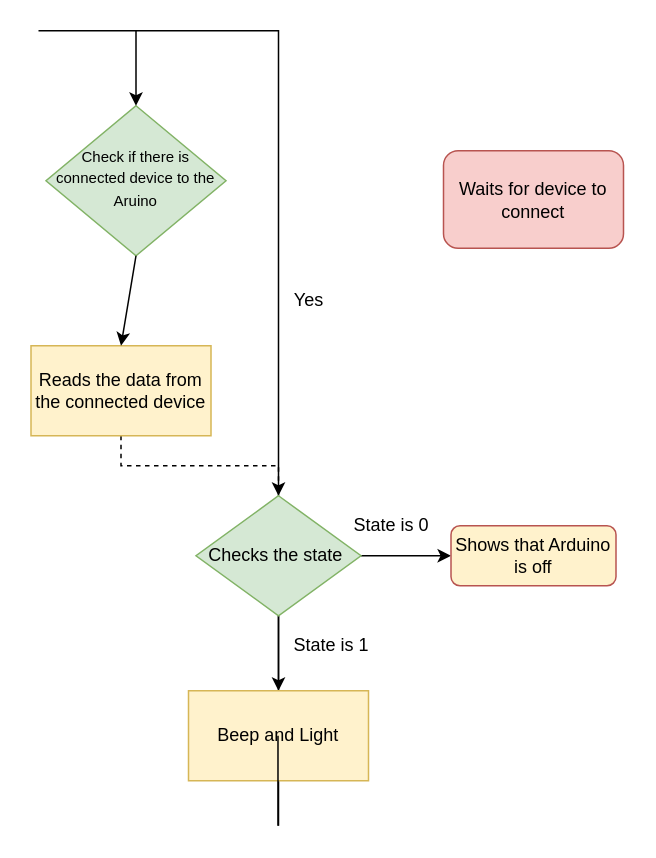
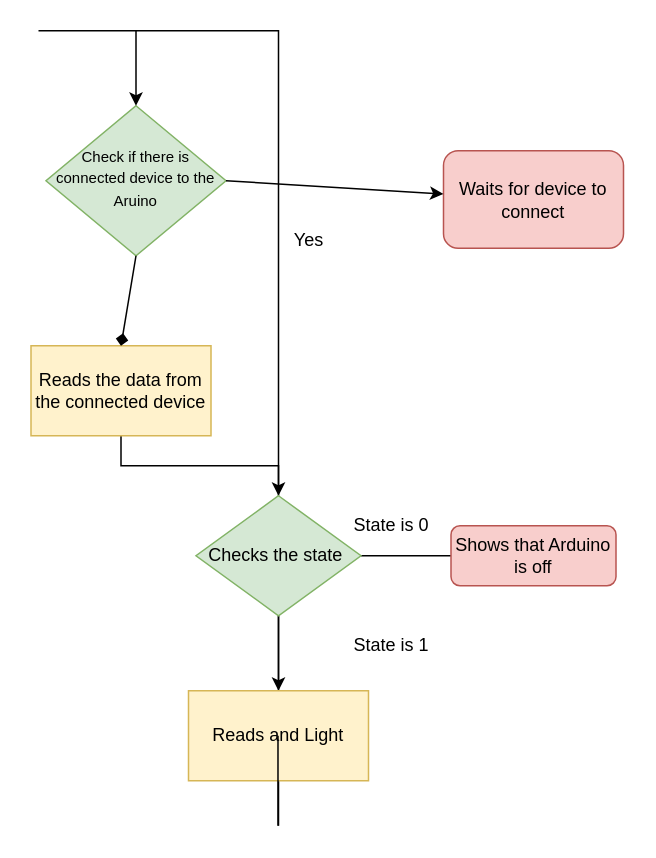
edge "Check if there is connected device to the Aruino" -> "Waits for device to connect": added
node "Yes": moved (308, 301) -> (308, 241)
edge "Check if there is connected device to the Aruino" -> "Reads the data from the connected device": arrowhead classic -> diamond
edge "Reads the data from the connected device" -> "Checks the state": style dashed -> solid
edge "Checks the state" -> "Shows that Arduino is off": arrowhead classic -> none
node "Shows that Arduino is off": fillcolor #fff2cc -> #f8cecc
node "State is 1": moved (331, 646) -> (391, 646)
node "Beep and Light": label "Beep and Light" -> "Reads and Light"
